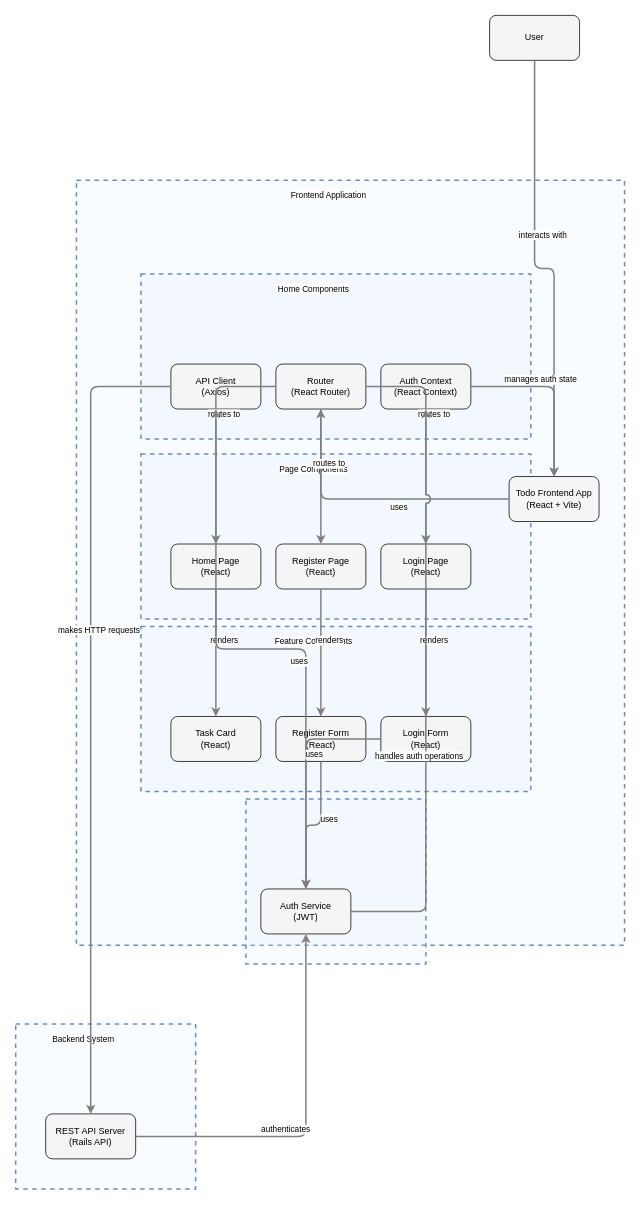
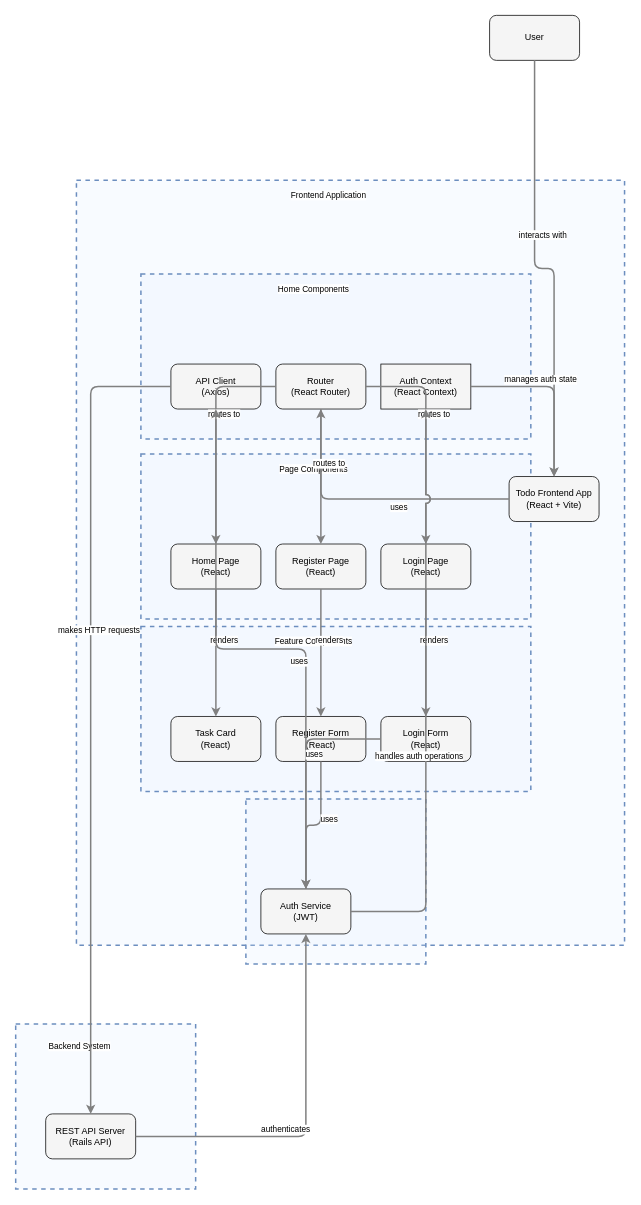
node "Auth Context (React Context)": shape rounded rectangle -> rectangle
node "Backend System": moved (83, 1039) -> (79, 1047)
